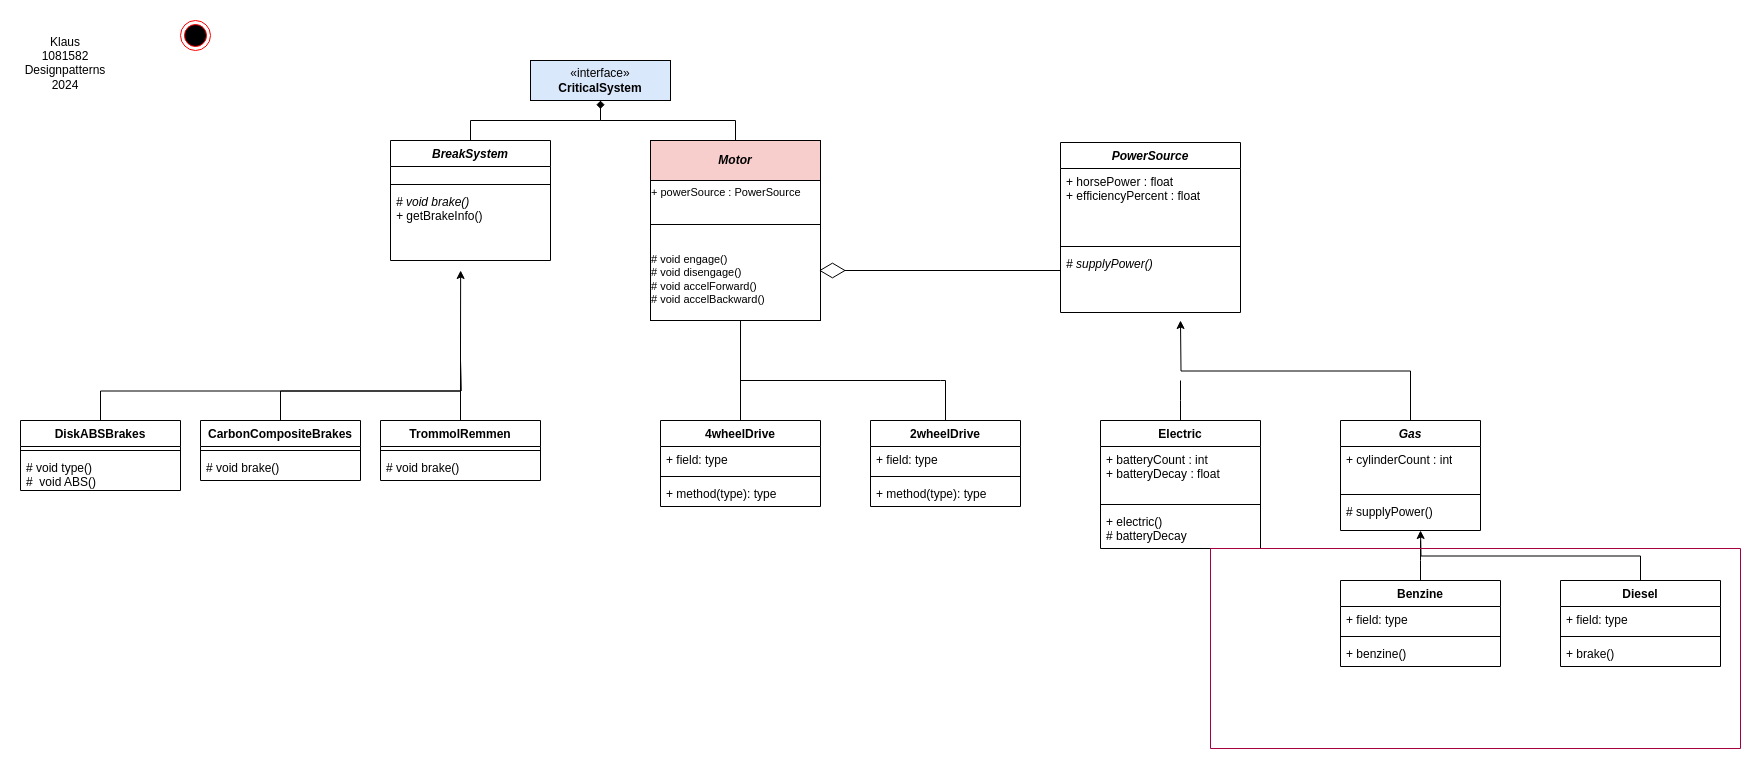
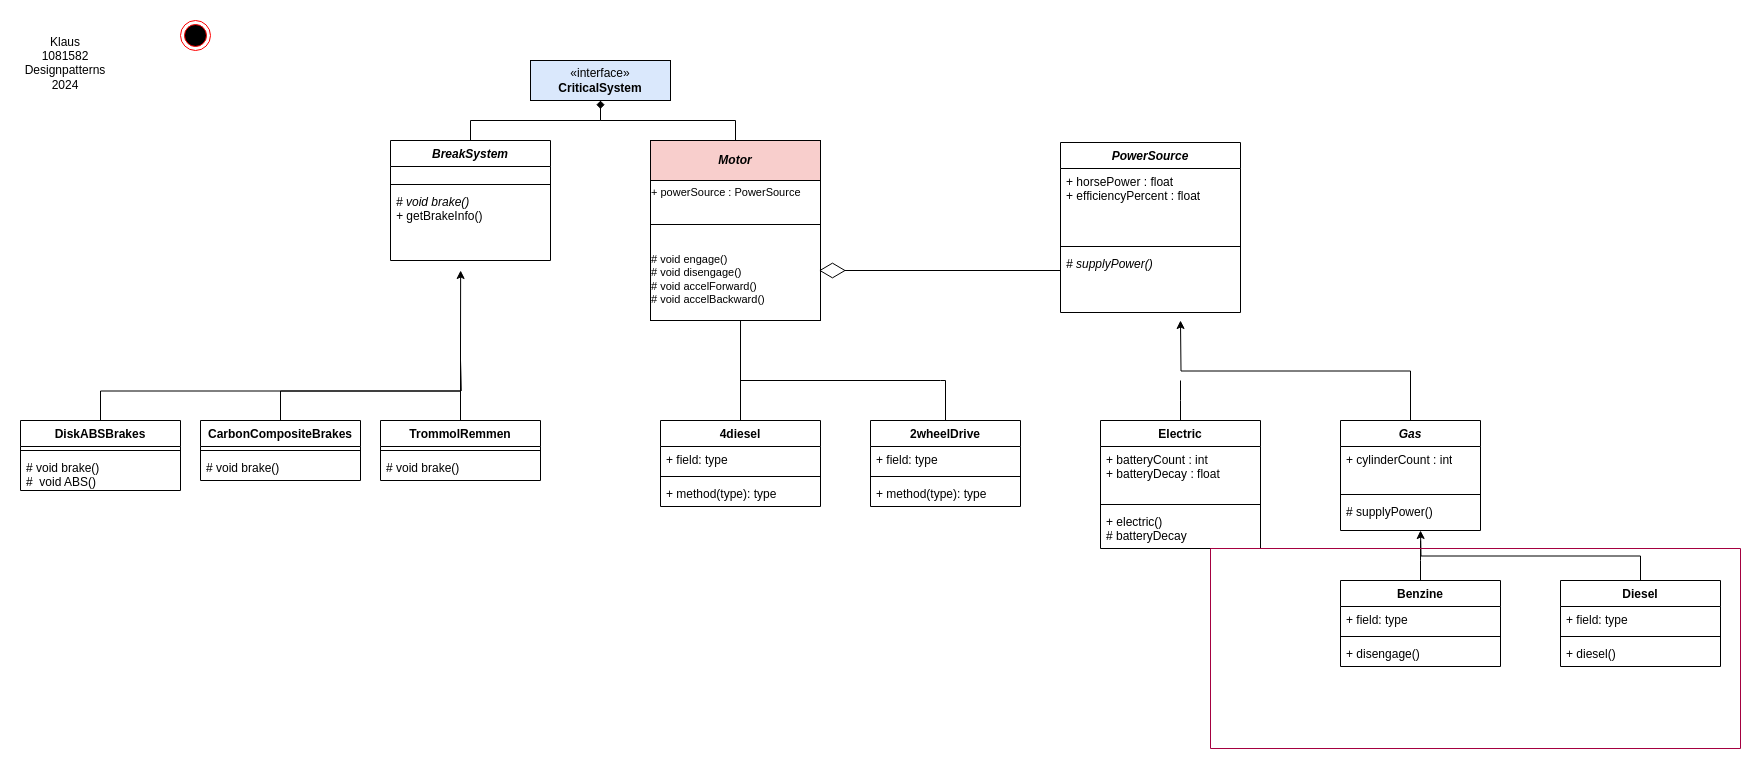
node "4wheelDrive": label "4wheelDrive" -> "4diesel"
node "# void type() # void ABS()": label "# void type() # void ABS()" -> "# void brake() # void ABS()"
node "+ benzine()": label "+ benzine()" -> "+ disengage()"
node "+ brake()": label "+ brake()" -> "+ diesel()"
